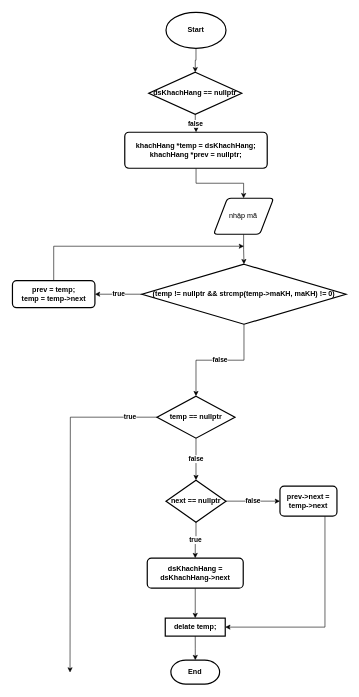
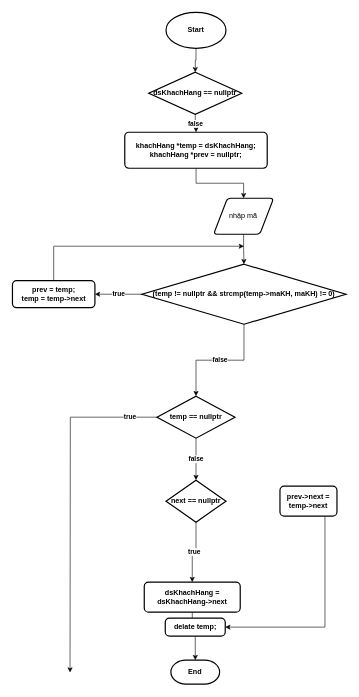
edge "next == nullptr" -> "prev->next = temp->next": removed, label "false"
node "dsKhachHang = dsKhachHang->next": moved (195, 573) -> (192, 597)
node "delate temp;": shape rectangle -> rounded rectangle
